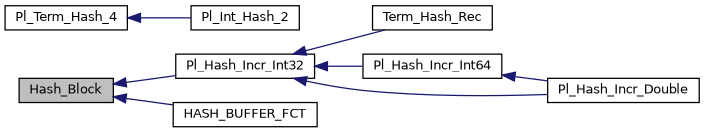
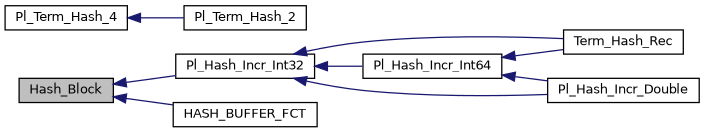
node "Pl_Int_Hash_2": label "Pl_Int_Hash_2" -> "Pl_Term_Hash_2"
edge "Term_Hash_Rec" -> "Pl_Hash_Incr_Int64": added
